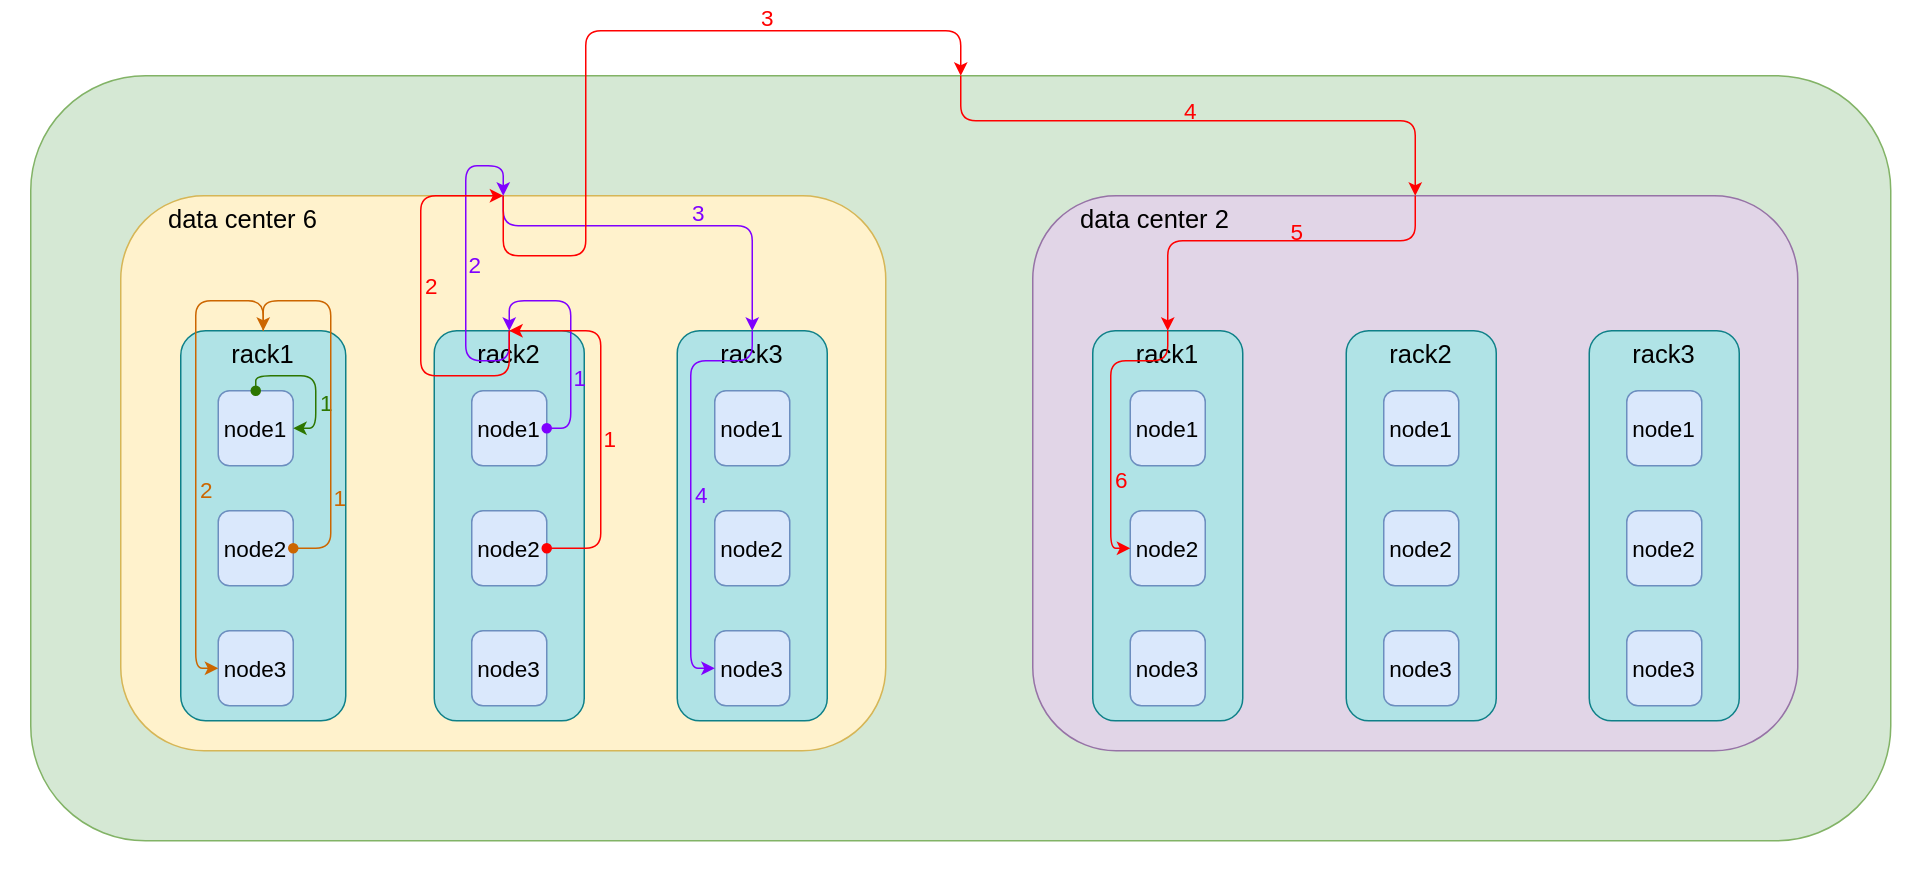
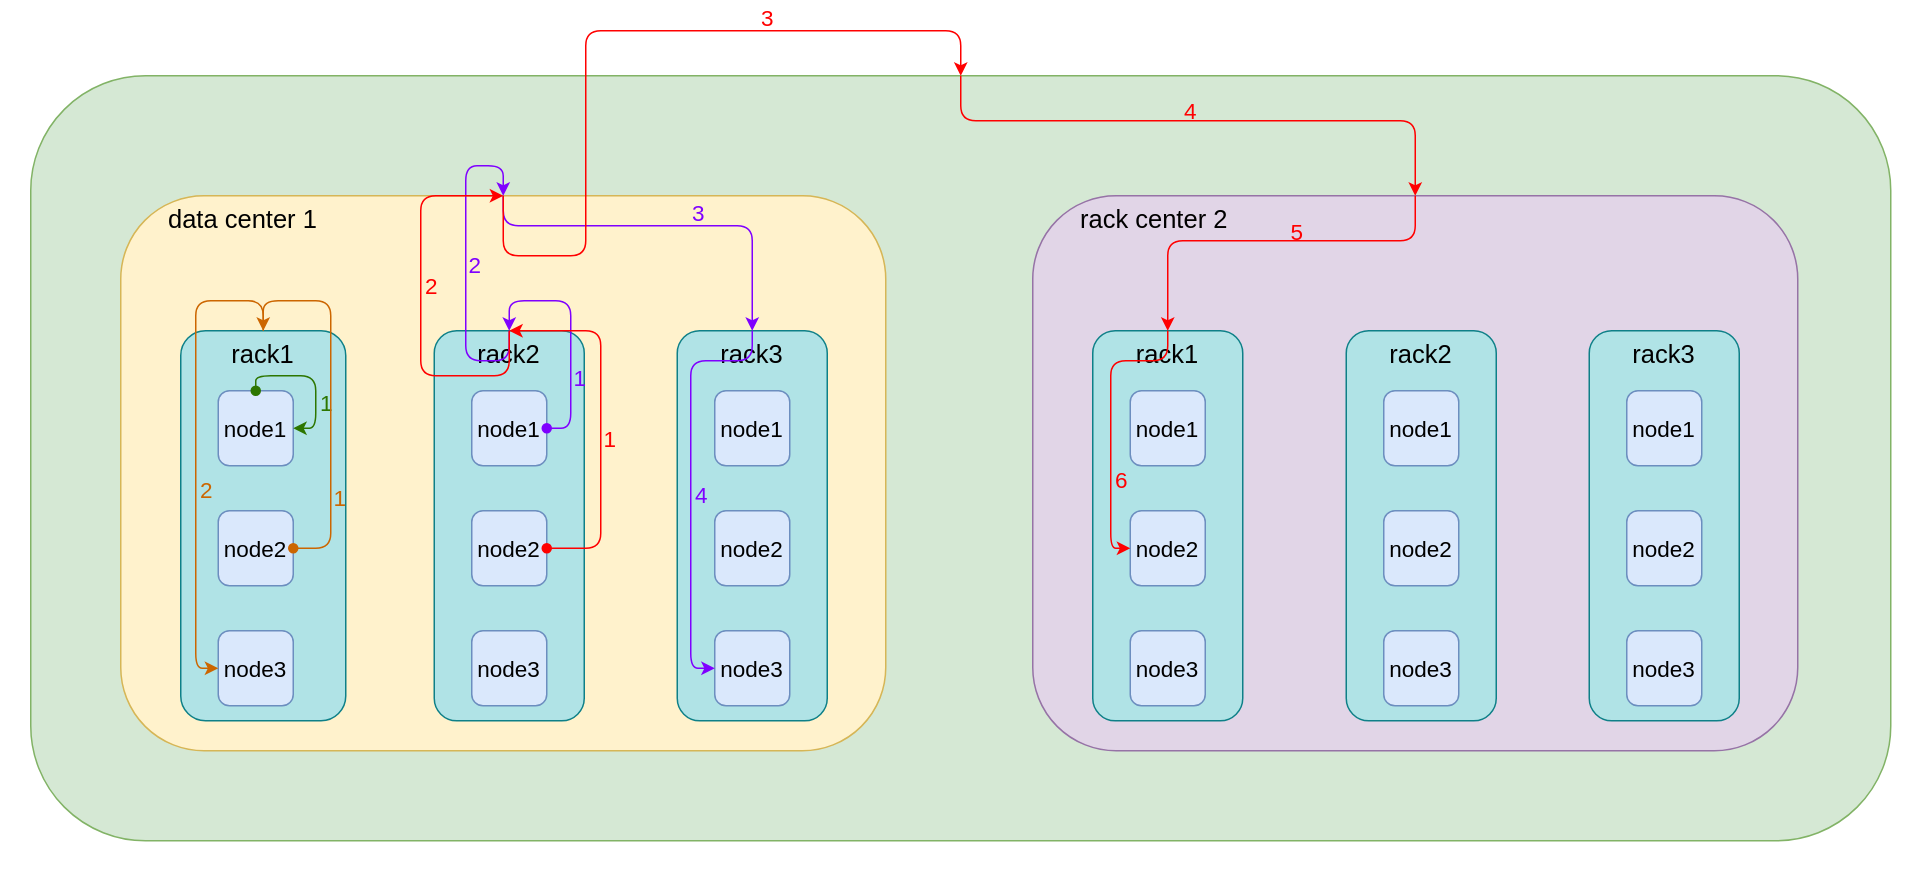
node "data center 6": label "data center 6" -> "data center 1"
node "data center 2": label "data center 2" -> "rack center 2"
